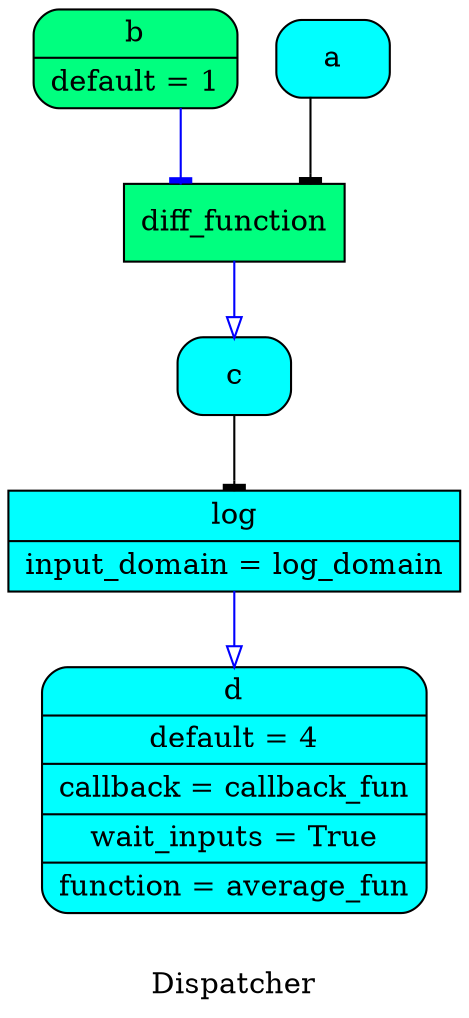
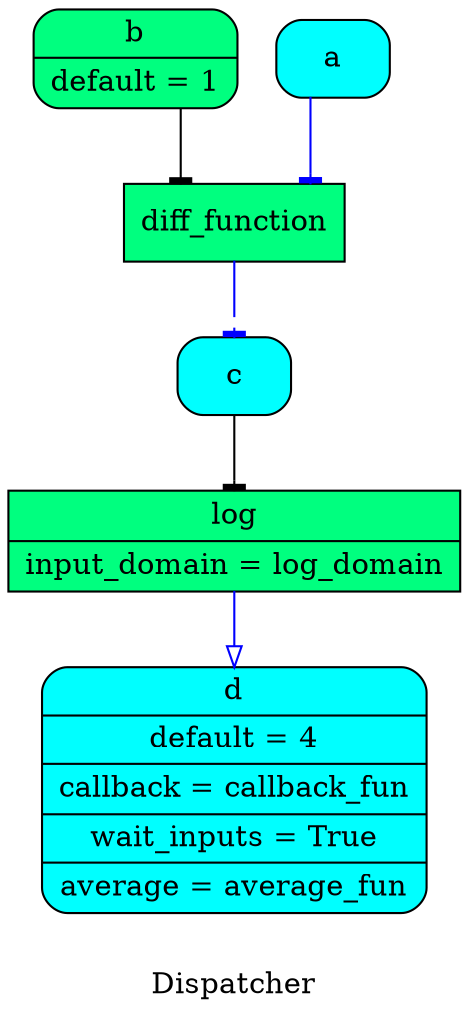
edge "a" -> "diff_function": color black -> blue
edge "b" -> "diff_function": color blue -> black
edge "diff_function" -> "c": arrowhead onormal -> tee
node "log": fillcolor cyan -> springgreen
node "d": text "function = average_fun" -> "average = average_fun"
